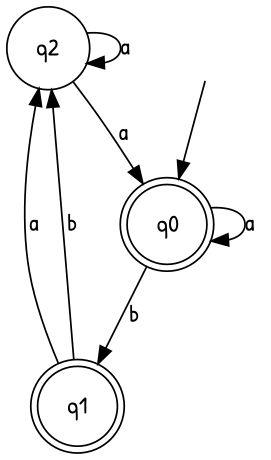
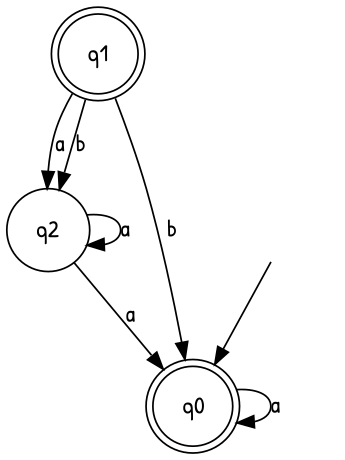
edge "q0" -> "q1": reversed
